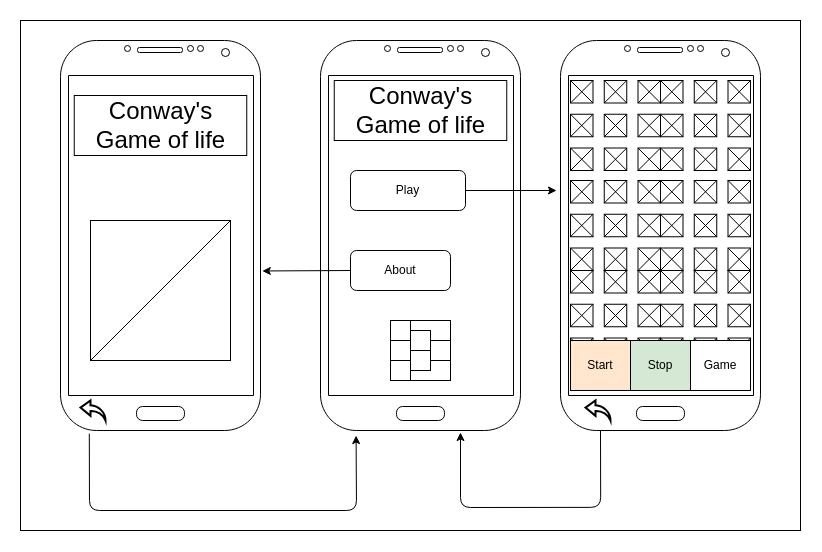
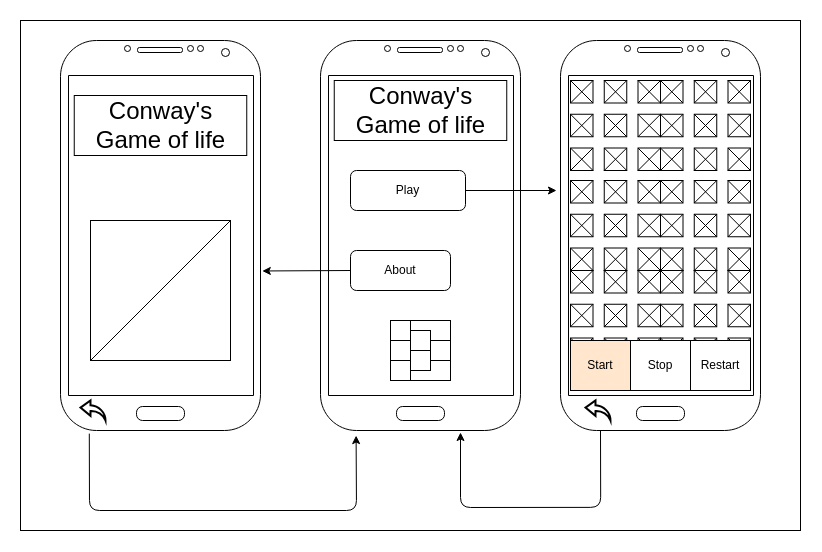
node "Stop": fillcolor #d5e8d4 -> #ffffff
node "Game": label "Game" -> "Restart"
